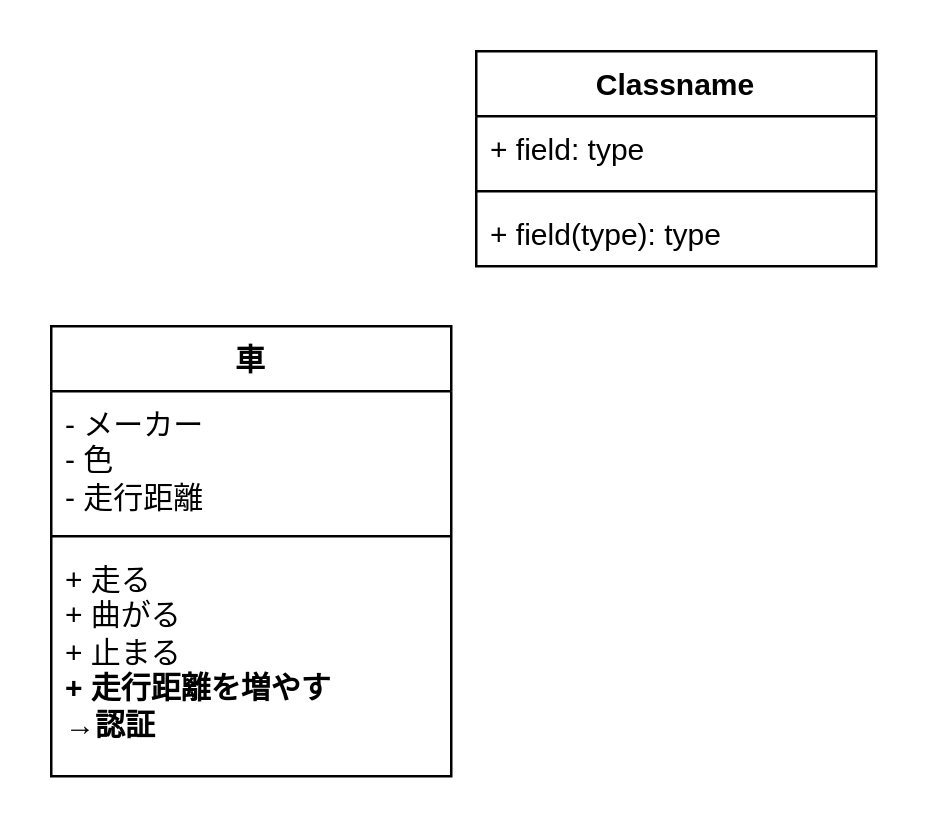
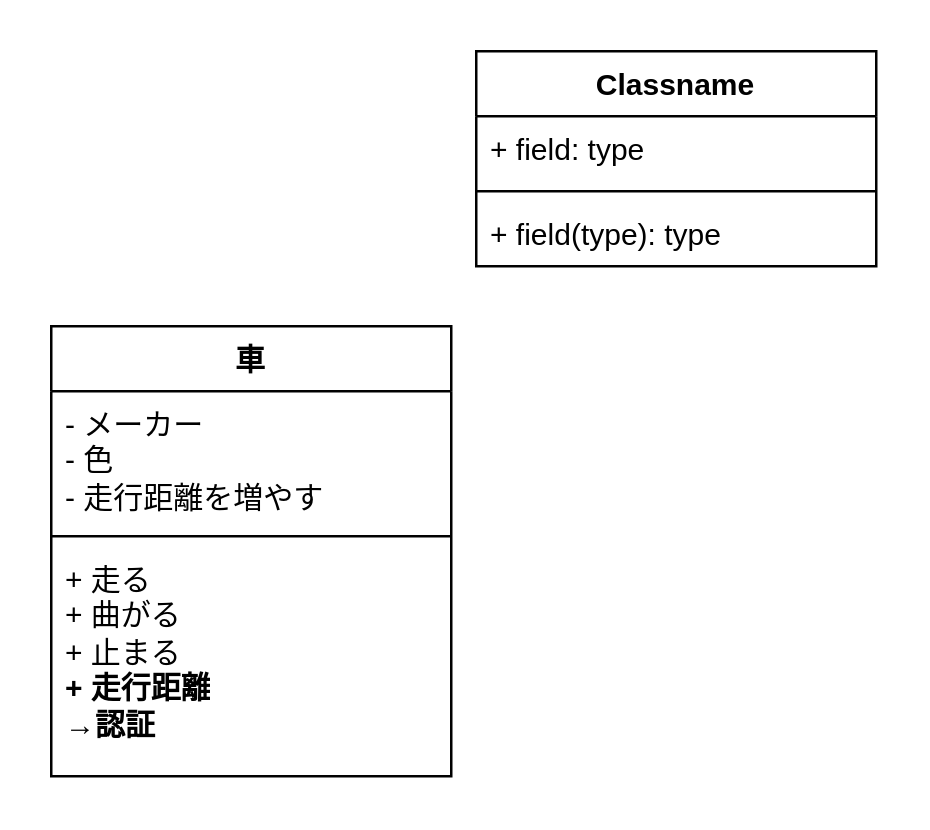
node "- メーカー - 色 - 走行距離": label "- メーカー - 色 - 走行距離" -> "- メーカー - 色 - 走行距離を増やす"
node "+ 走る + 曲がる + 止まる + 走行距離を増やす →認証": label "+ 走る + 曲がる + 止まる + 走行距離を増やす →認証" -> "+ 走る + 曲がる + 止まる + 走行距離 →認証"
